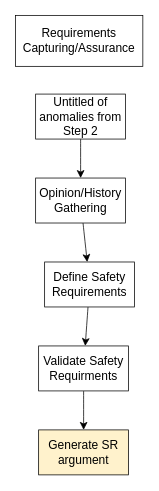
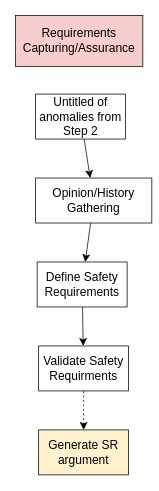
node "Requirements Capturing/Assurance": fillcolor #ffffff -> #f8cecc
node "Opinion/History Gathering": size 90x45 -> 116x45
node "Define Safety Requirements": moved (90, 285) -> (82, 285)
edge "Validate Safety Requirments" -> "Generate SR argument": style solid -> dashed
